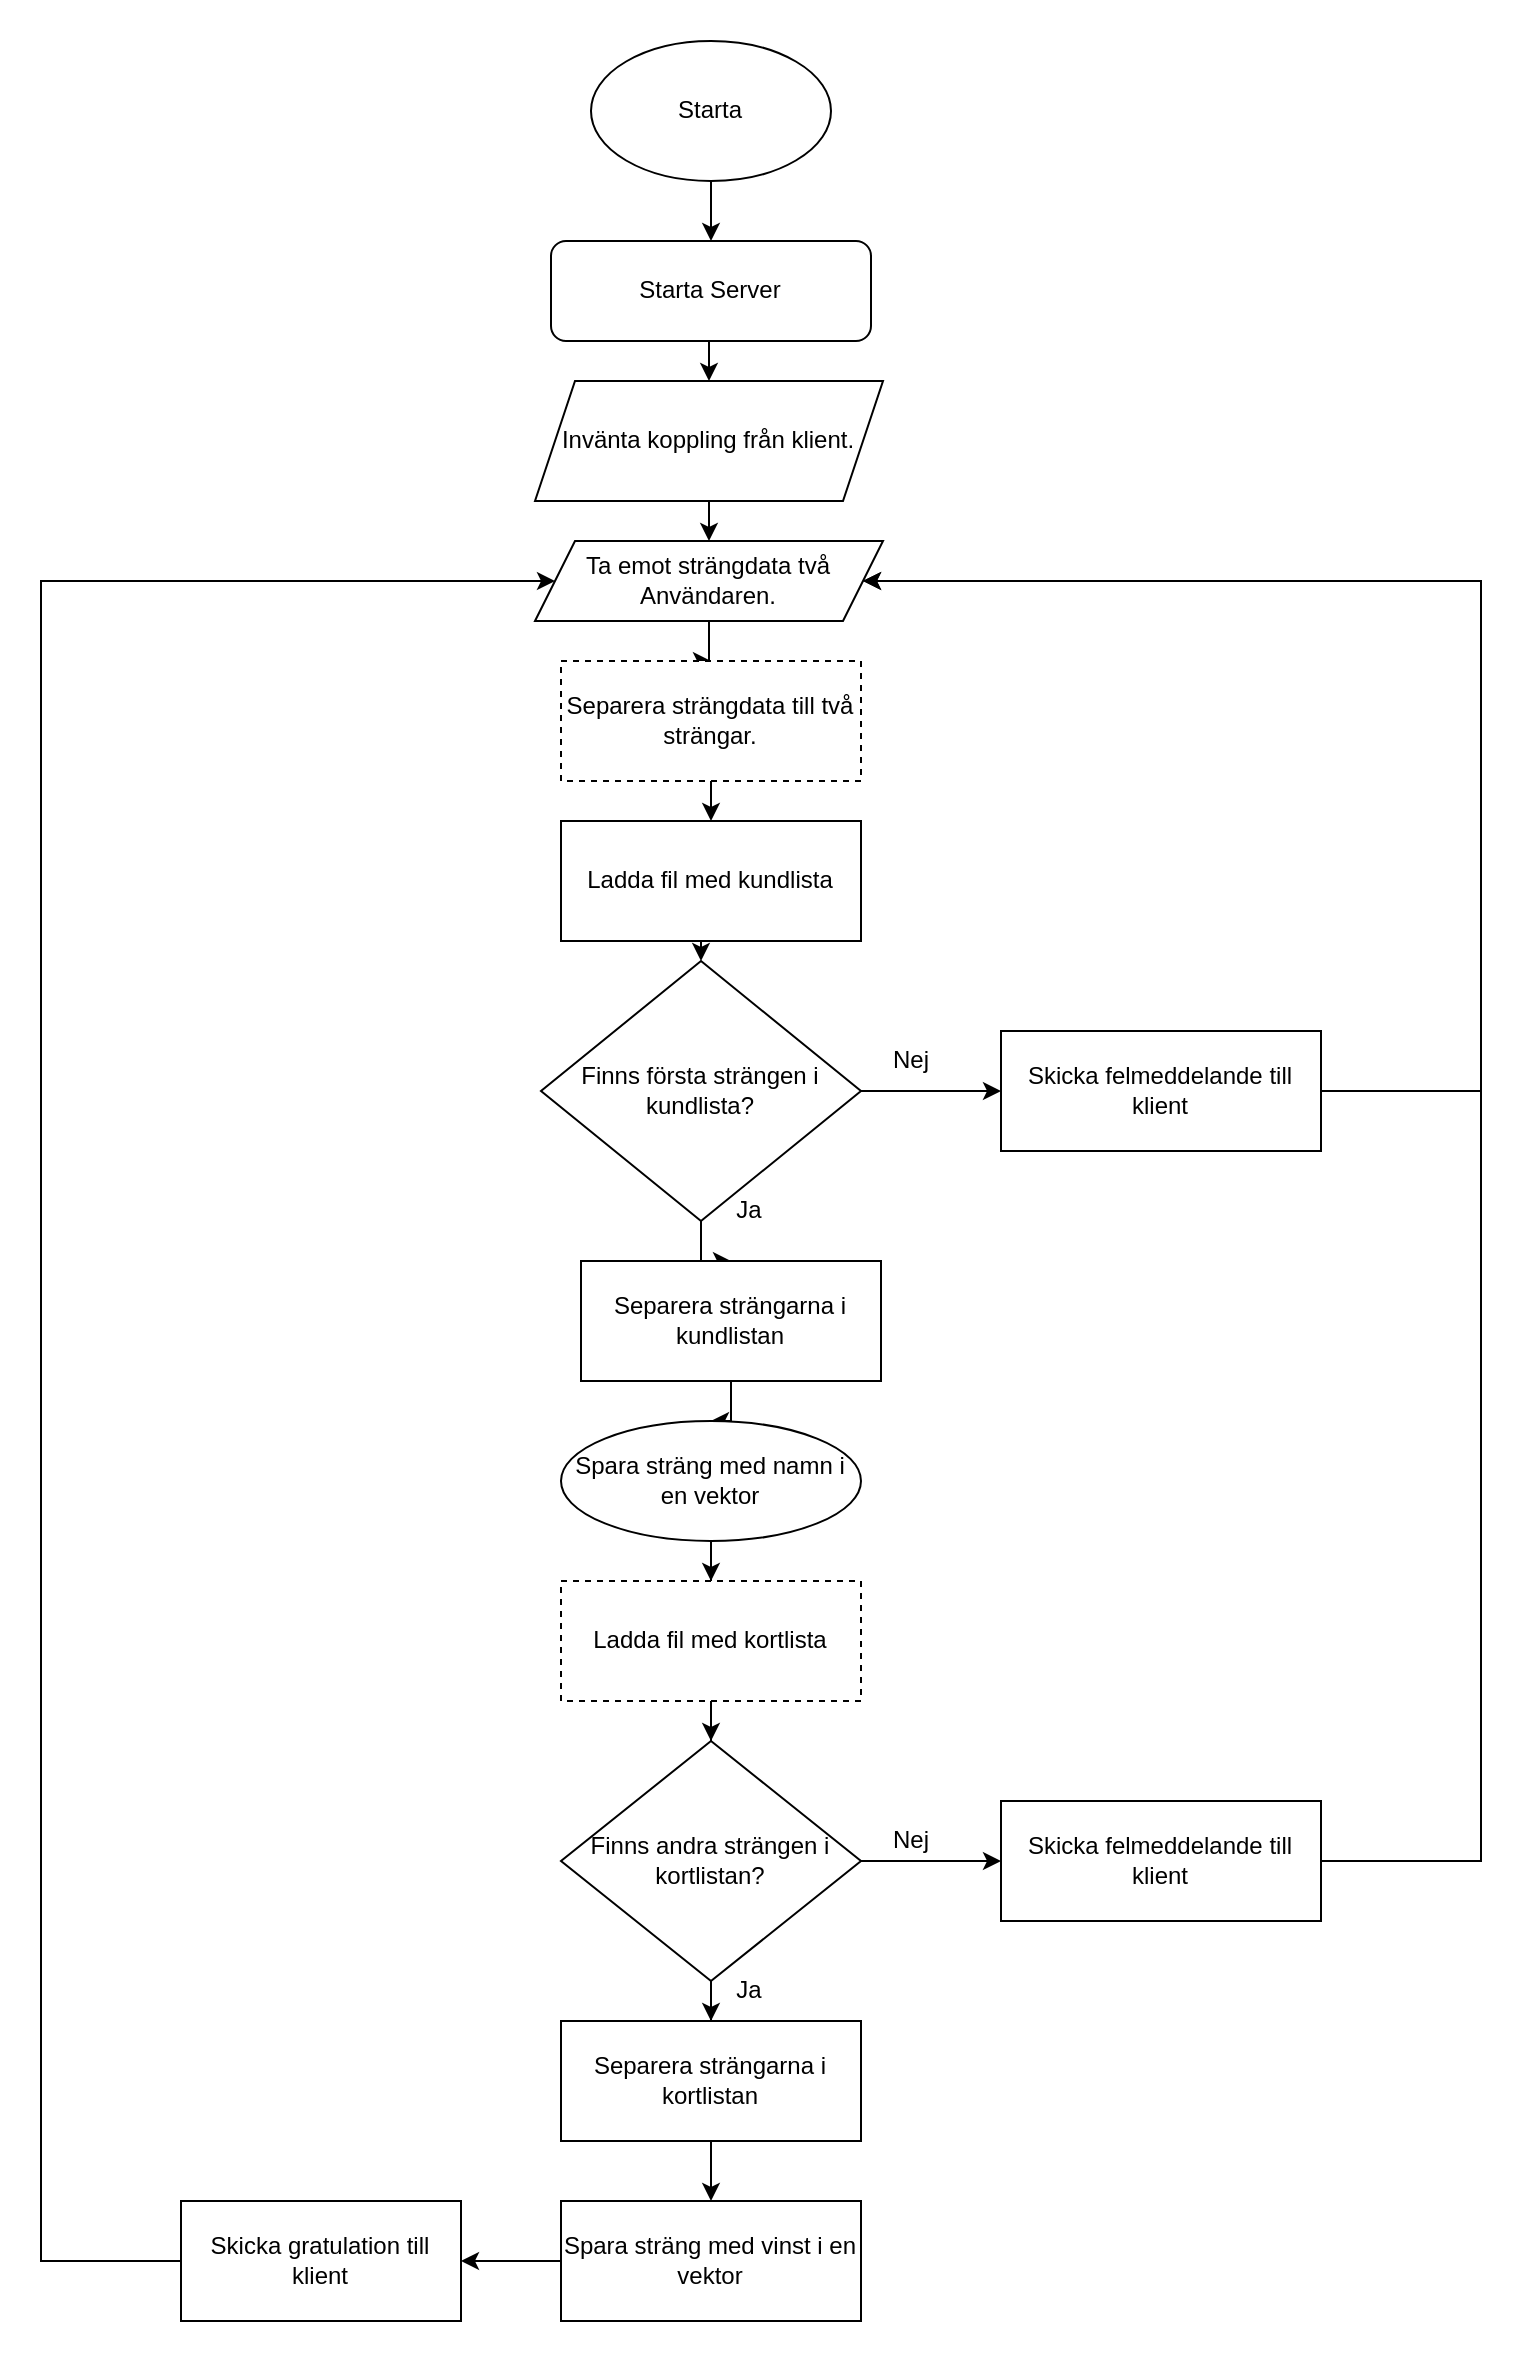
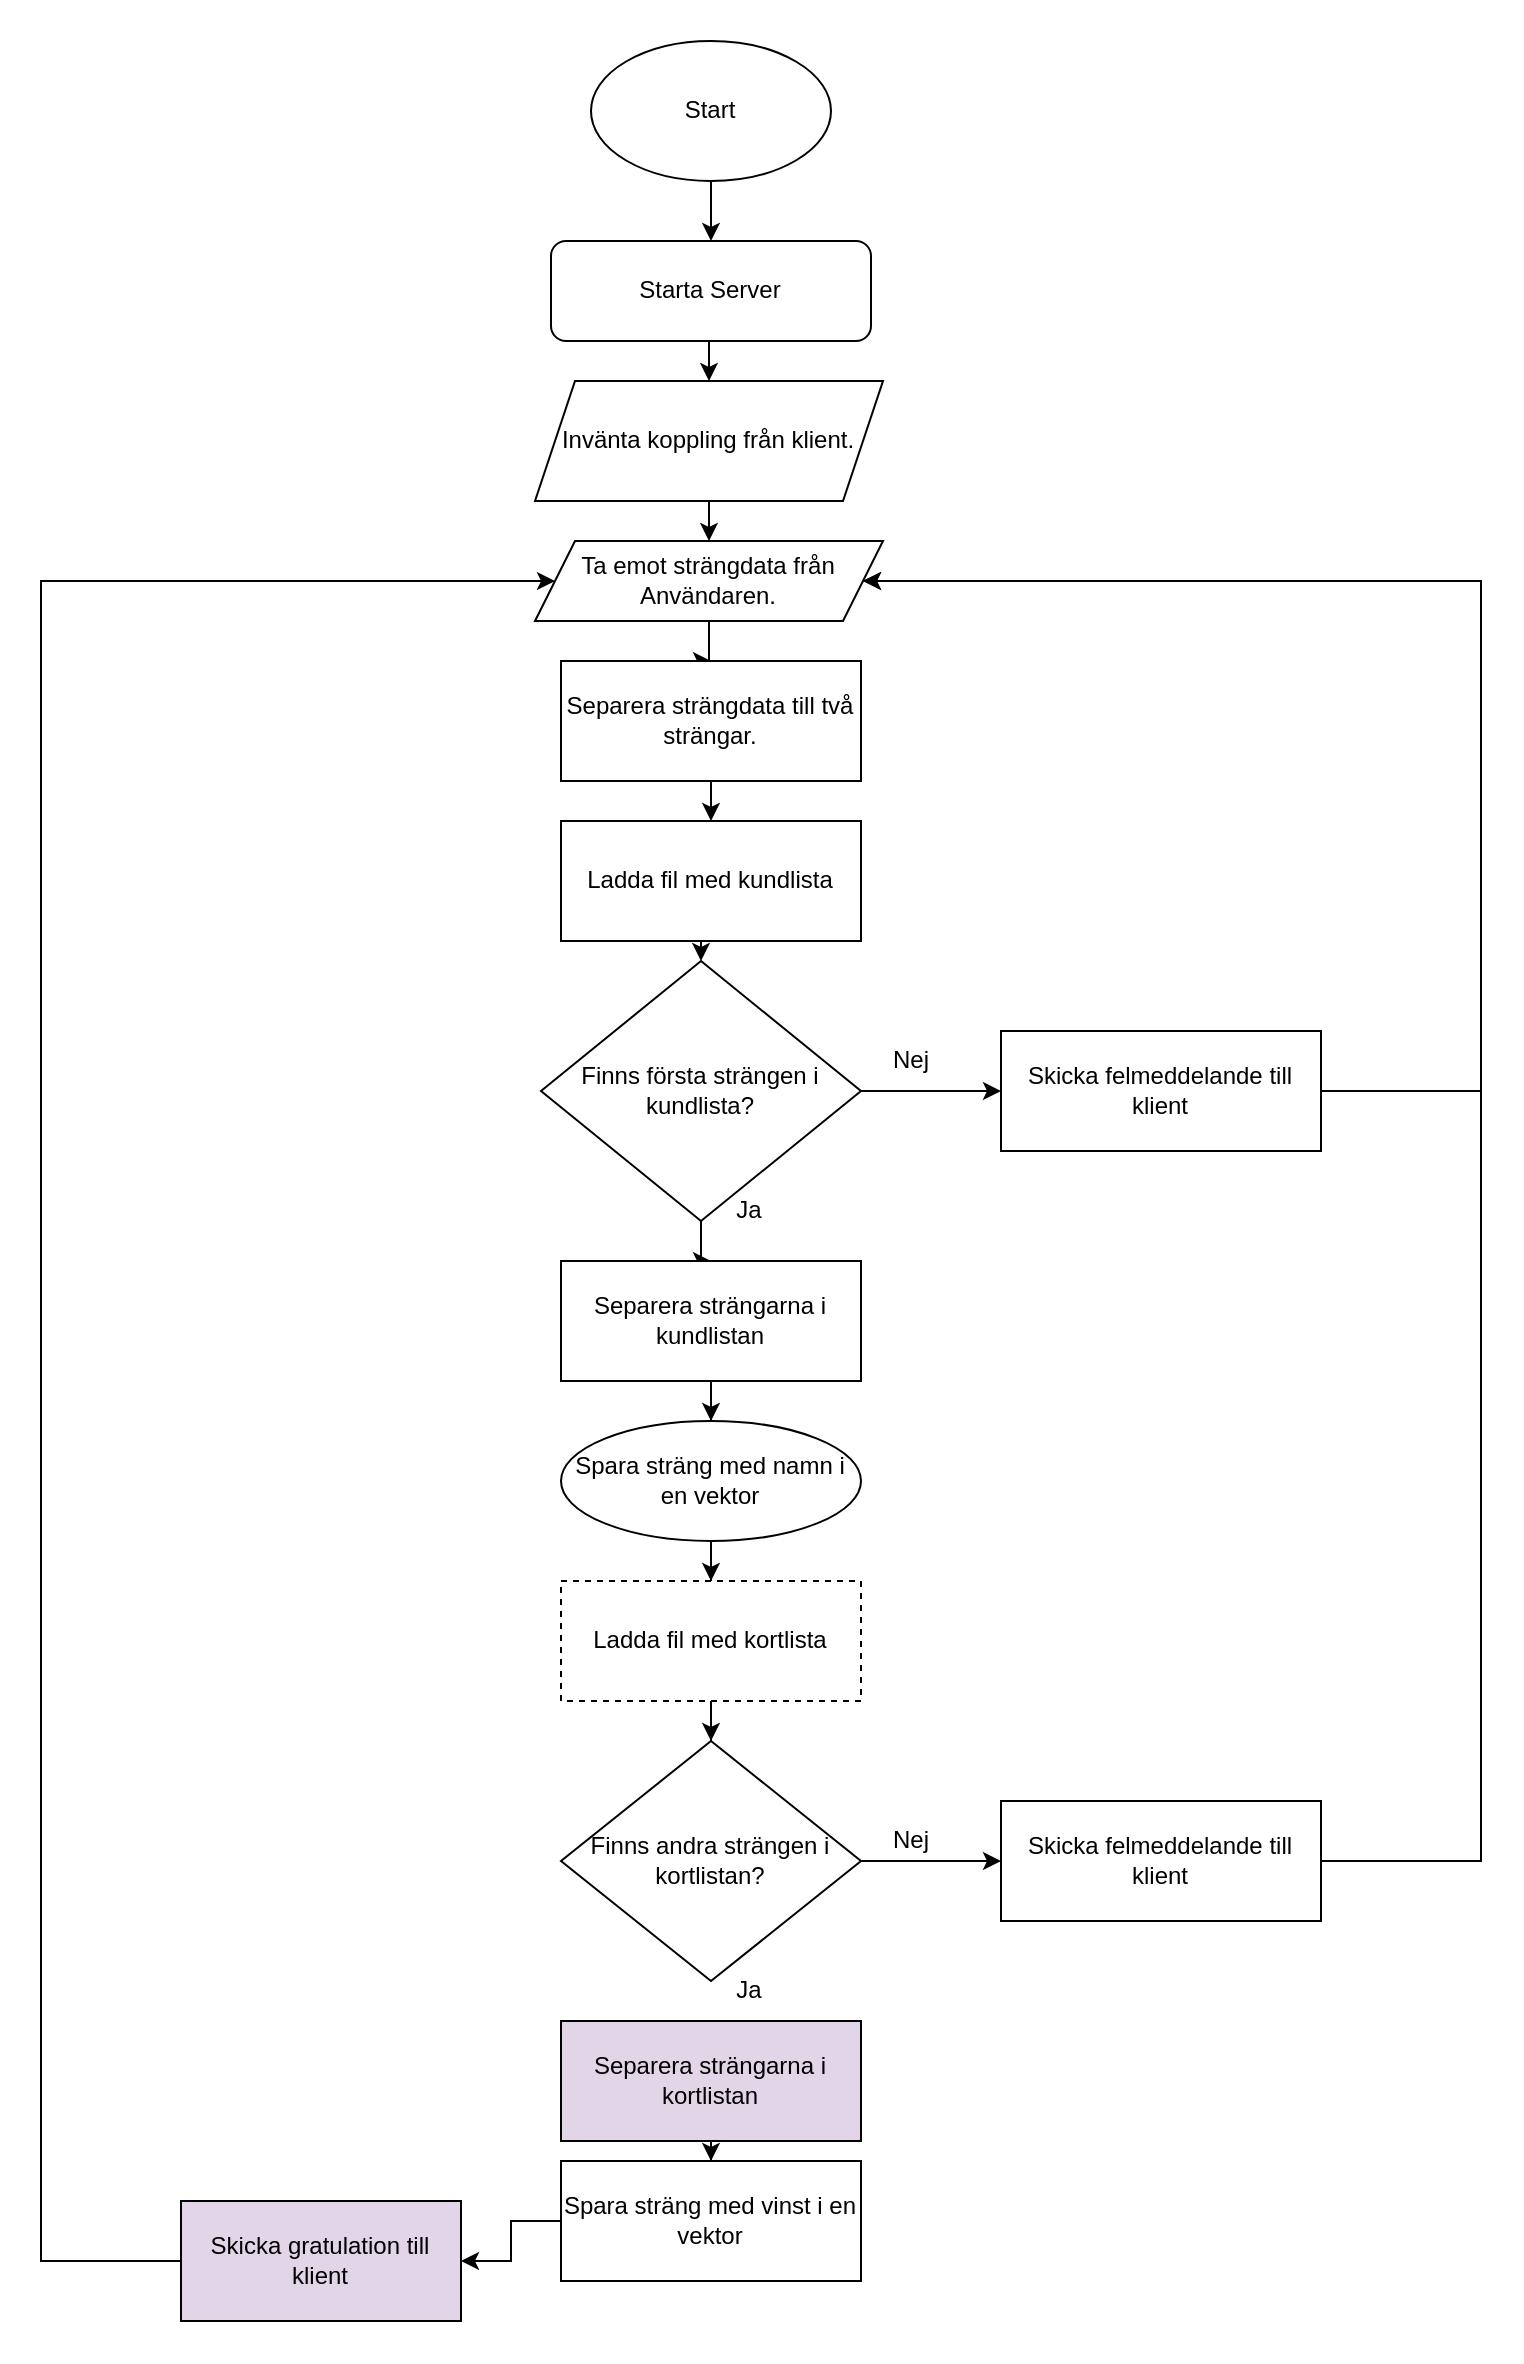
node "Starta": label "Starta" -> "Start"
node "Ta emot strängdata två Användaren.": label "Ta emot strängdata två Användaren." -> "Ta emot strängdata från Användaren."
node "Separera strängdata till två strängar.": style dashed -> solid
node "Separera strängarna i kundlistan": moved (731, 1321) -> (711, 1321)
edge "Finns andra strängen i kortlistan?" -> "Separera strängarna i kortlistan": removed
node "Separera strängarna i kortlistan": fillcolor #ffffff -> #e1d5e7
node "Skicka gratulation till klient": fillcolor #ffffff -> #e1d5e7
node "Spara sträng med vinst i en vektor": moved (711, 2261) -> (711, 2221)
